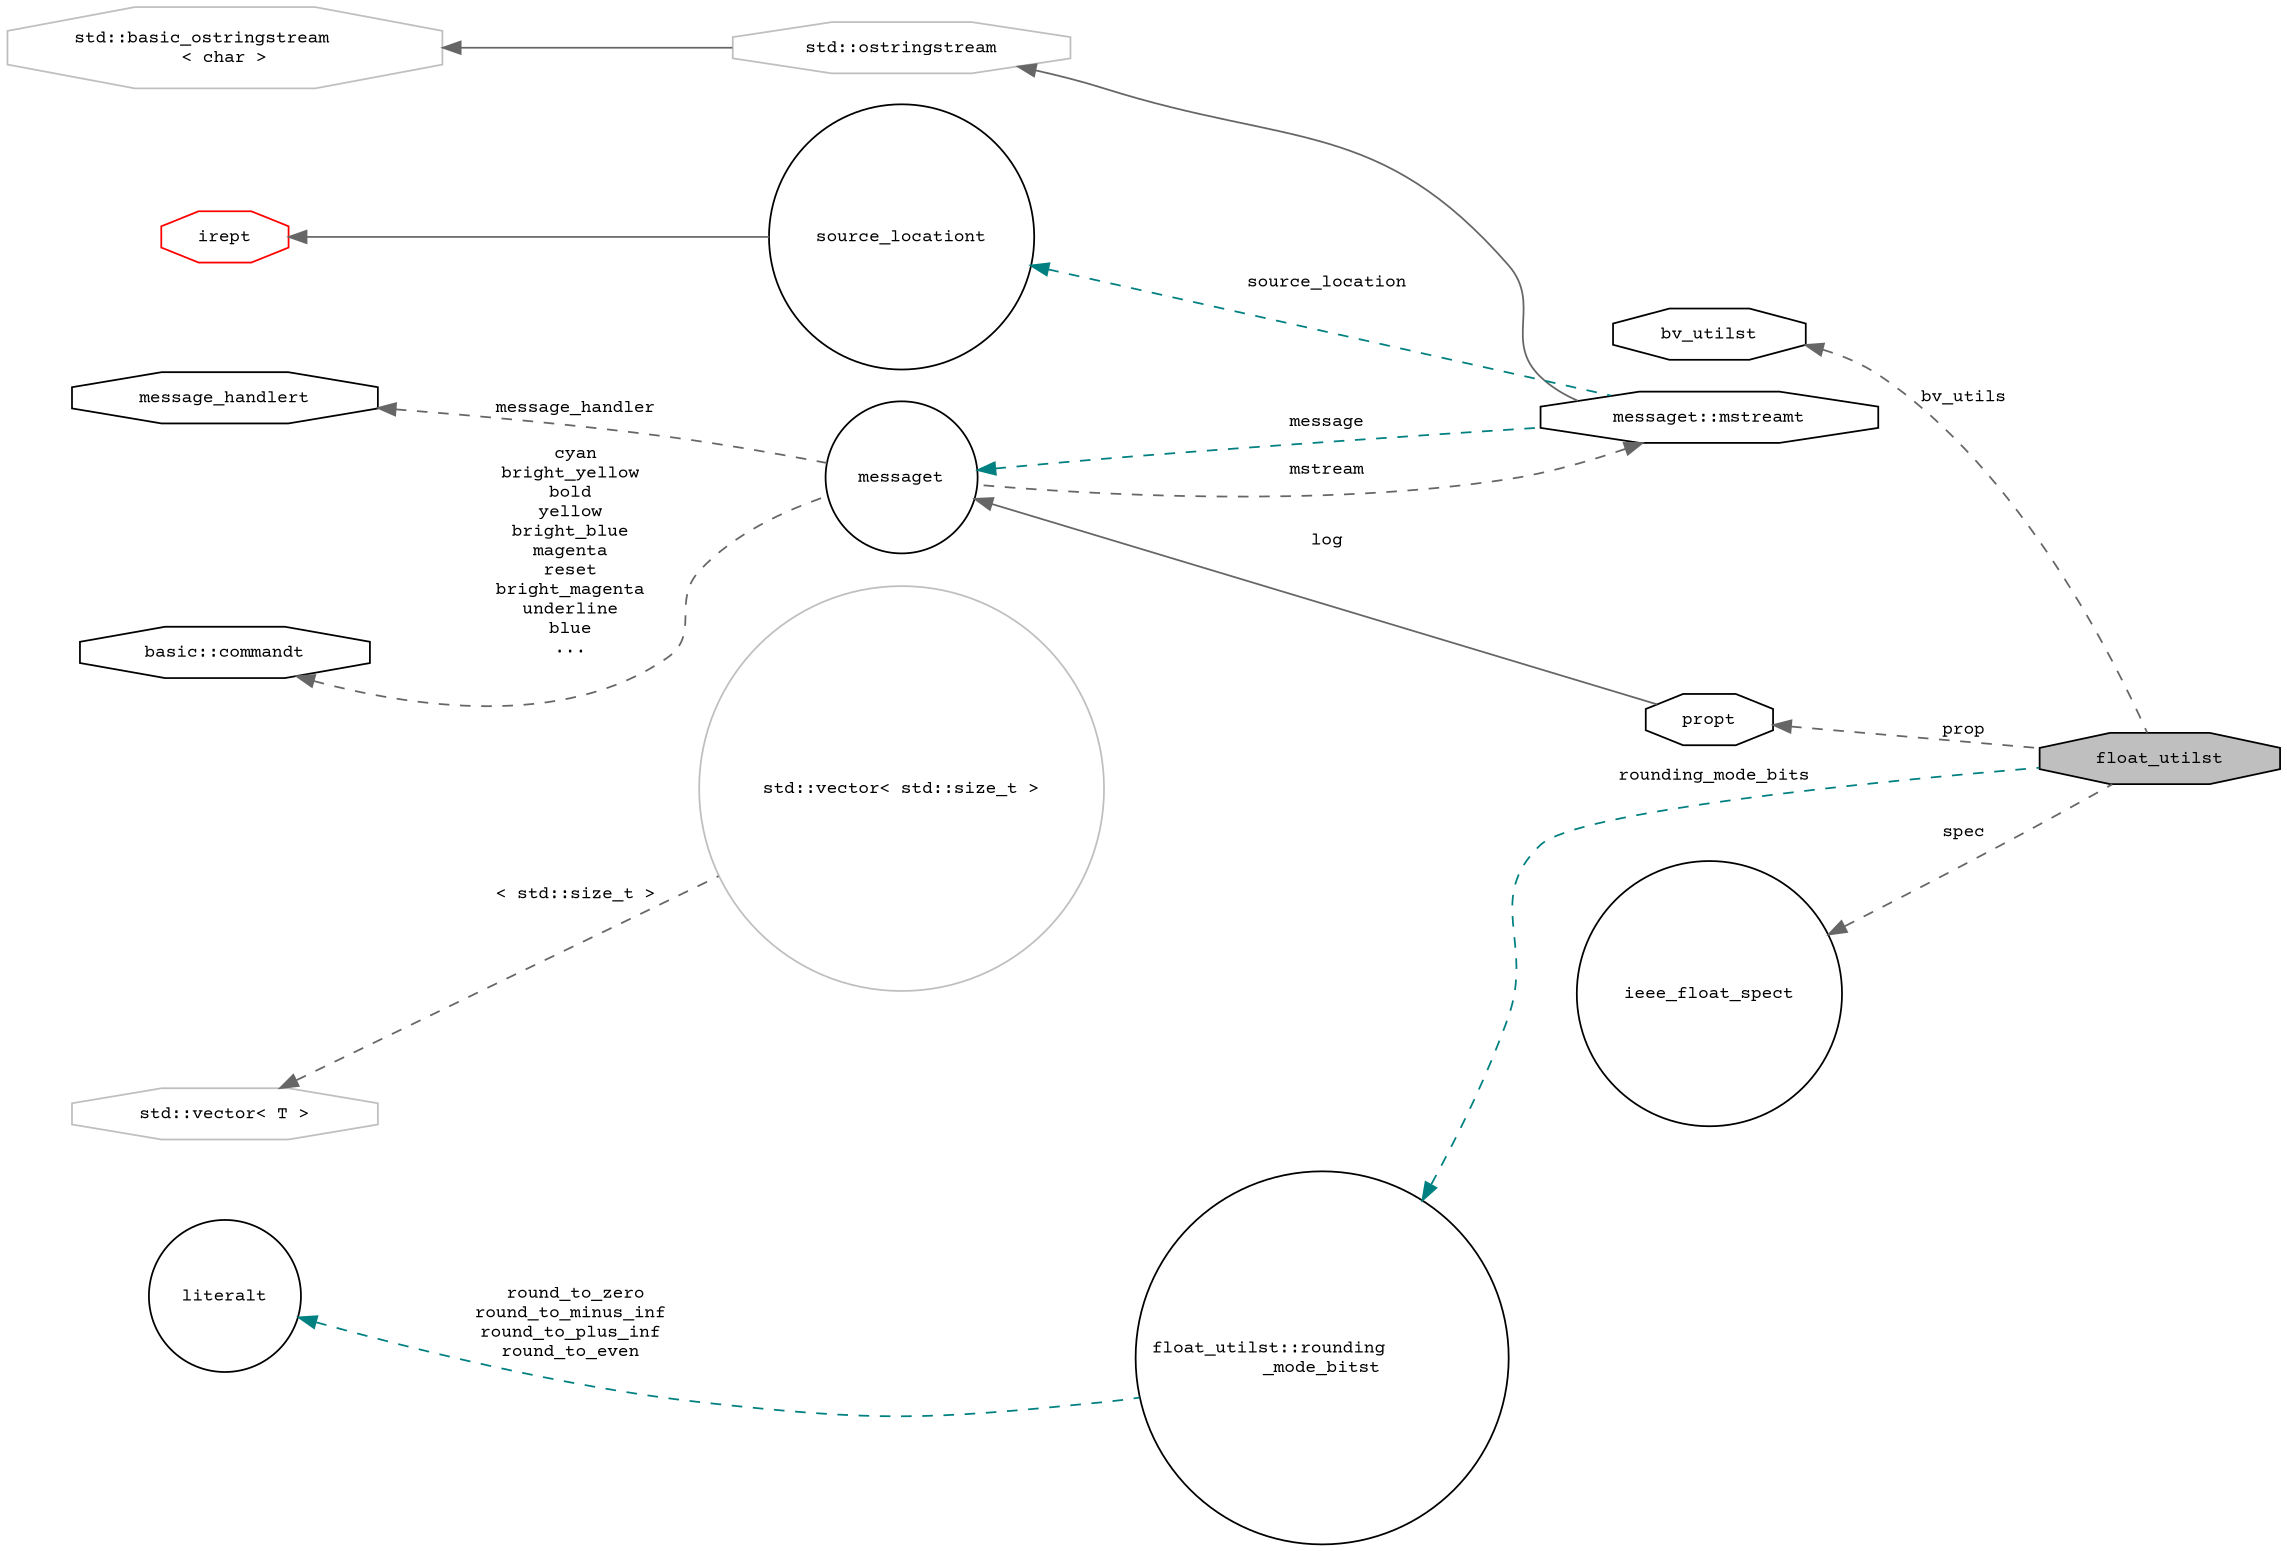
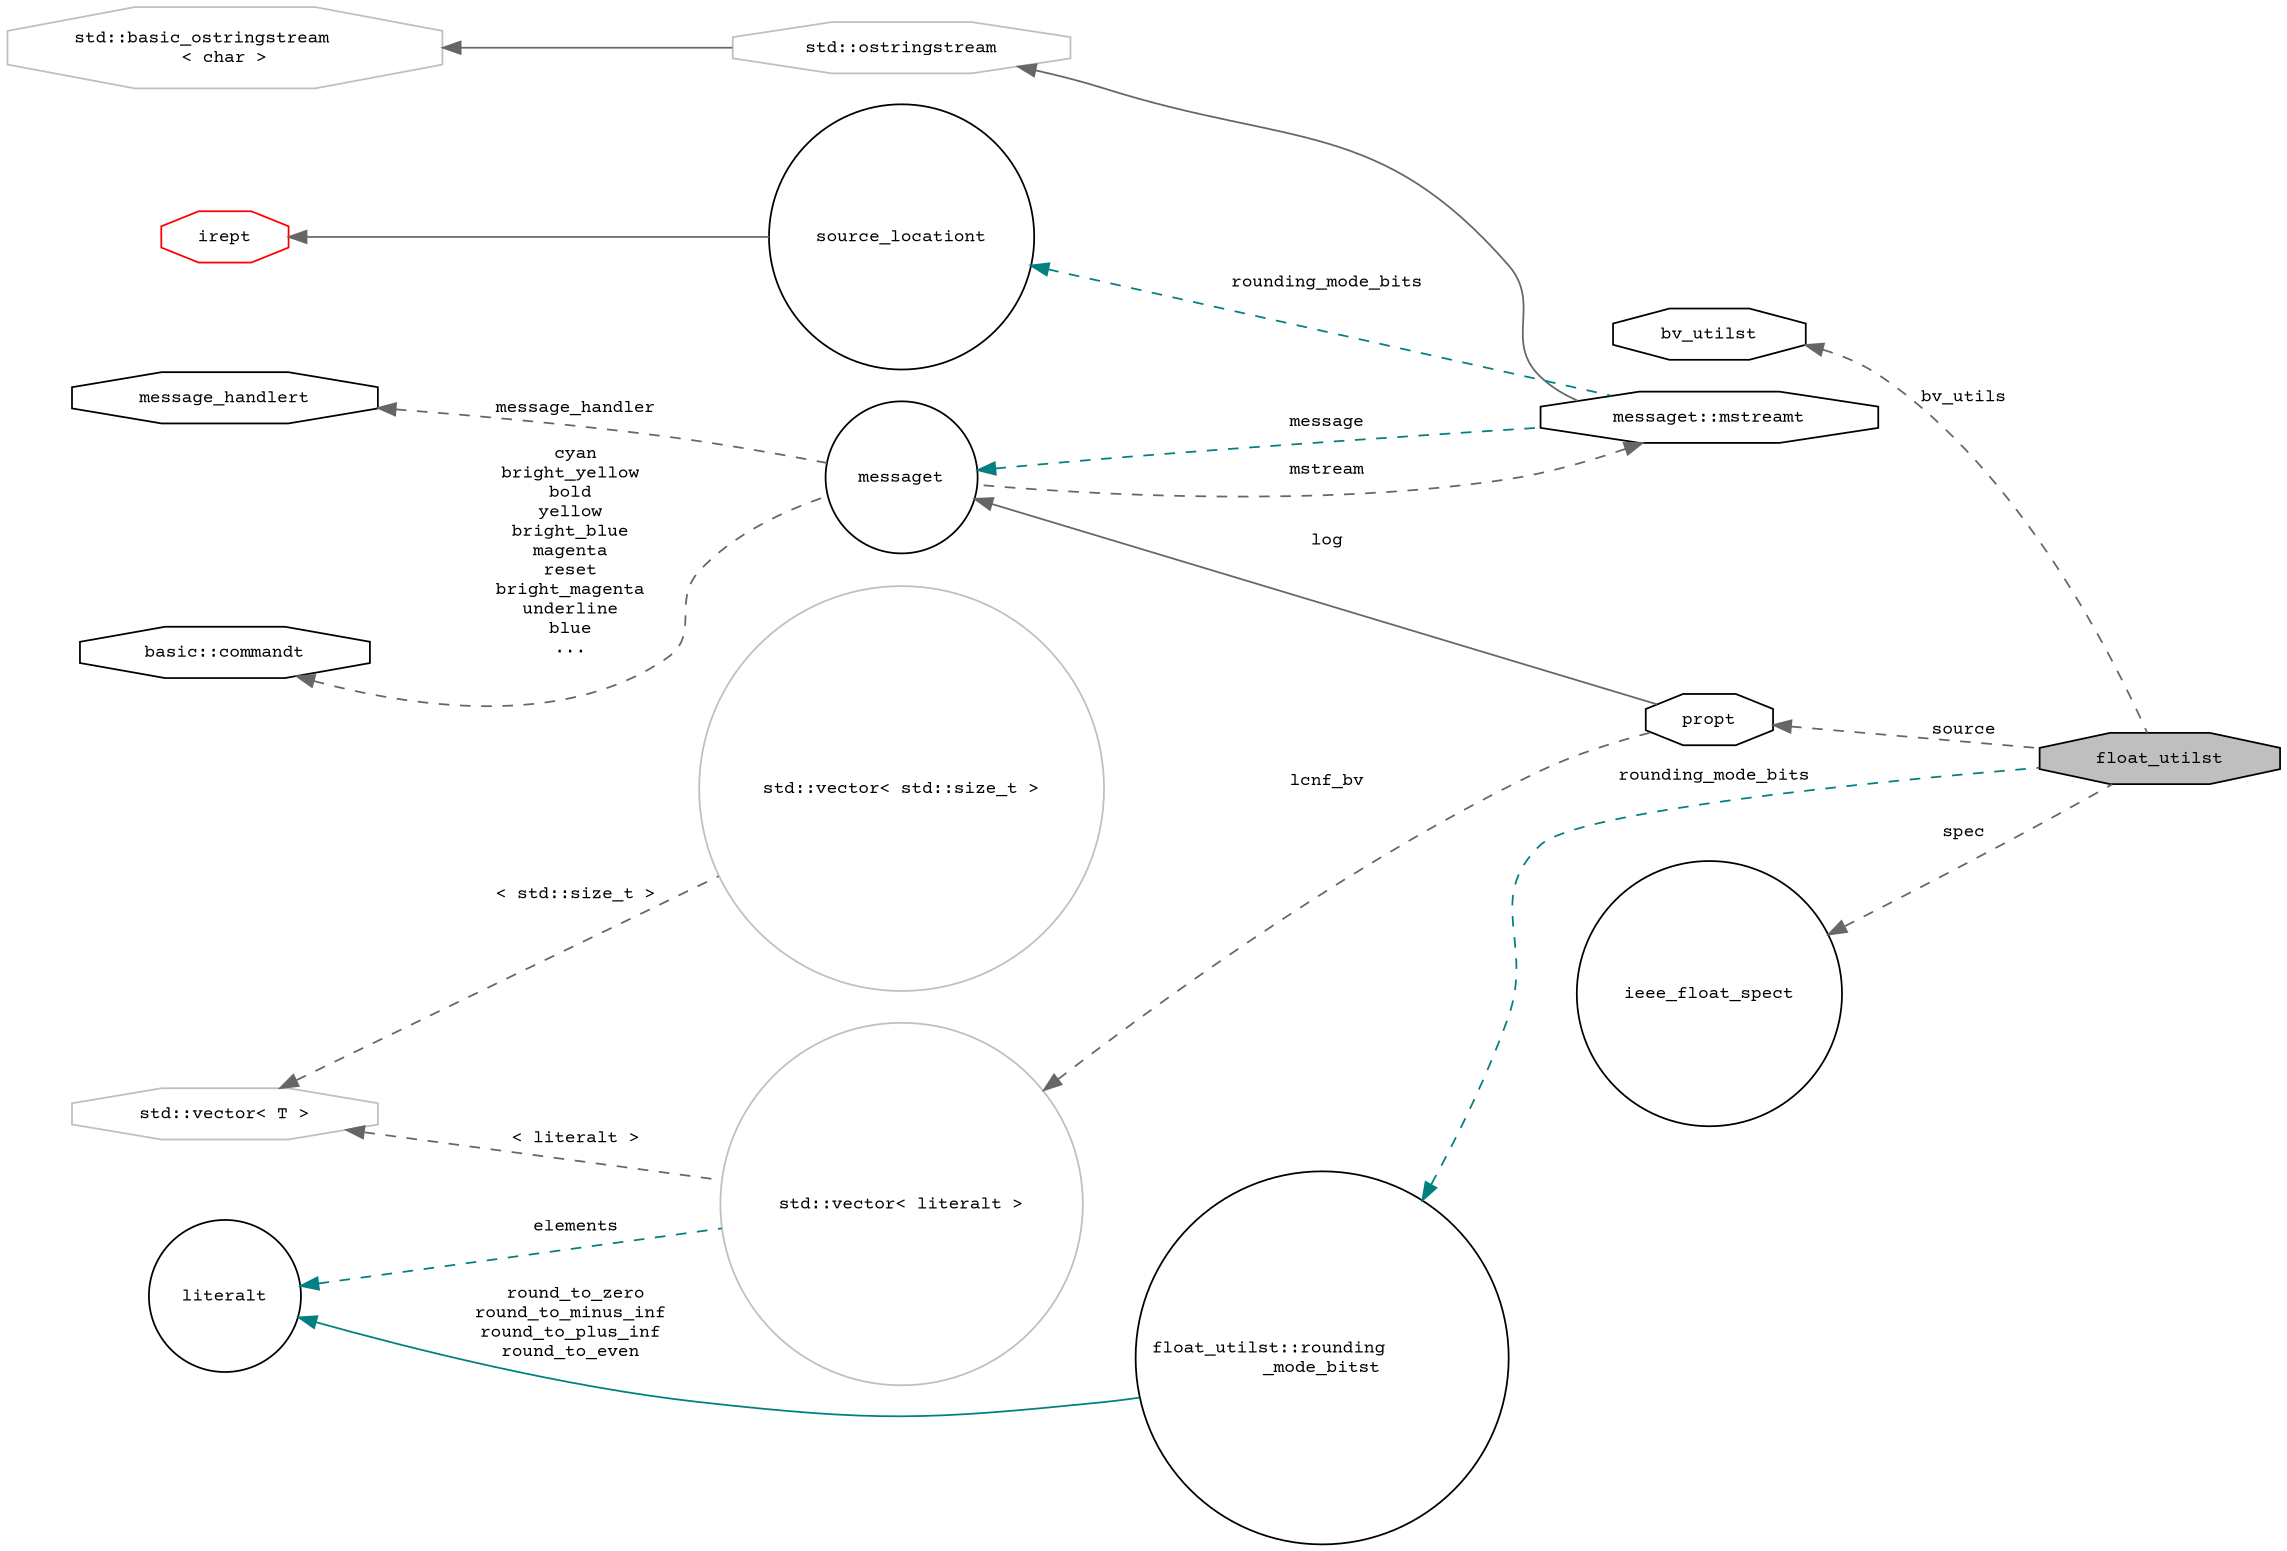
edge "messaget::mstreamt" -> "source_locationt": label " source_location" -> " rounding_mode_bits"
edge "float_utilst" -> "propt": label " prop" -> " source"
node "std::vector< literalt >": added
edge "float_utilst::rounding _mode_bitst" -> "literalt": style dashed -> solid
